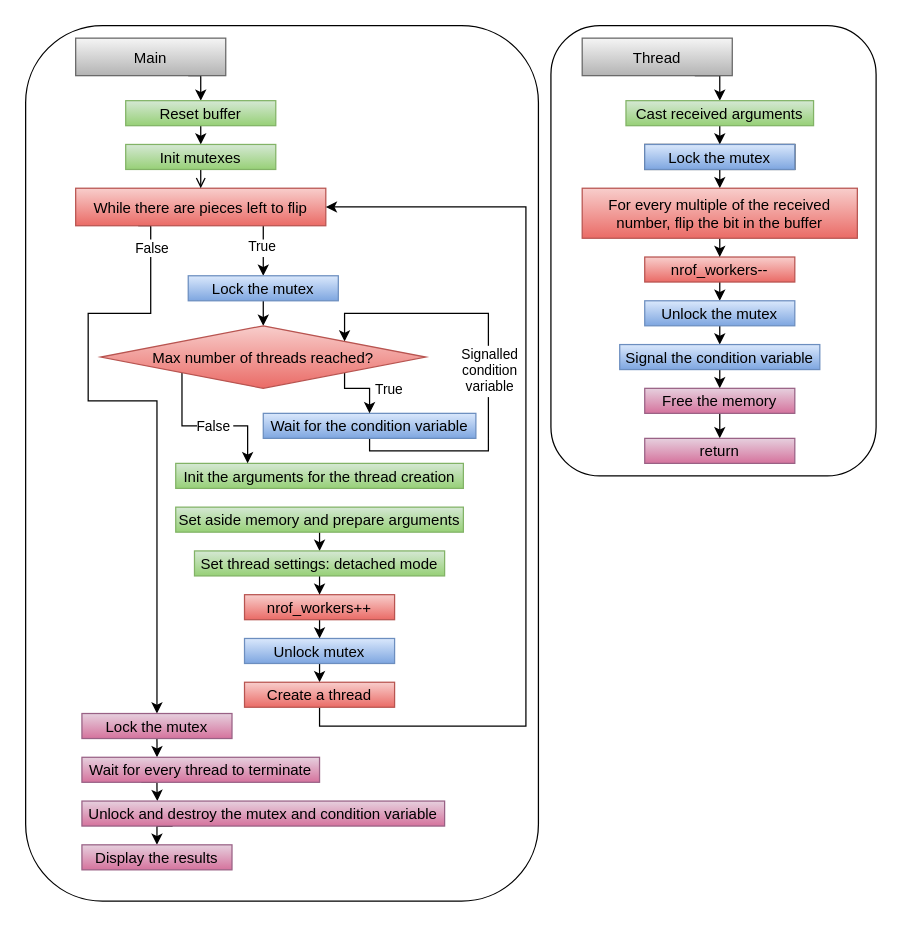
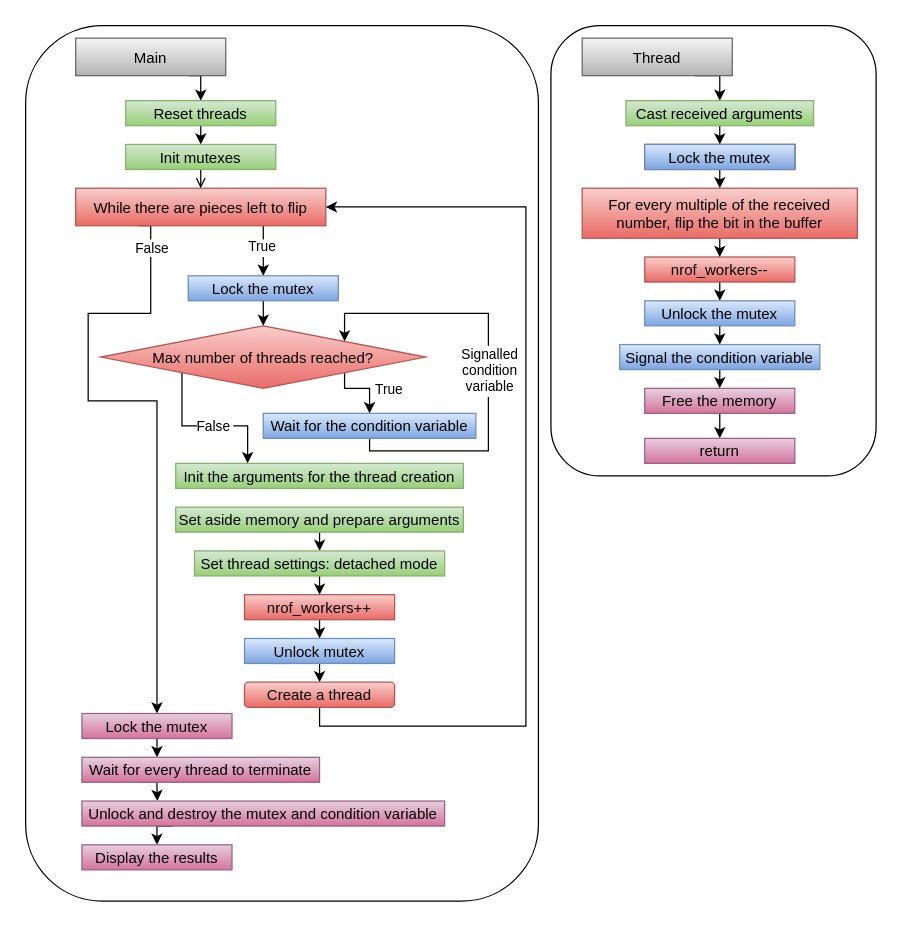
node "Reset buffer": label "Reset buffer" -> "Reset threads"
node "Create a thread": shape rectangle -> rounded rectangle
